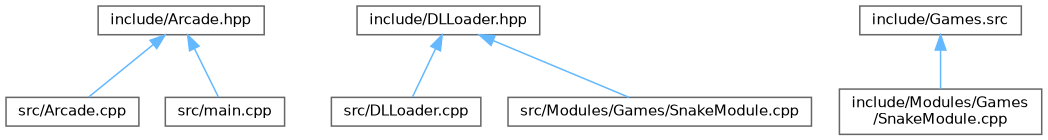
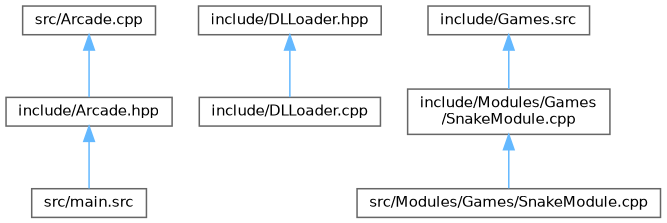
edge "src/Modules/Games/SnakeModule.cpp" -> "include/DLLoader.hpp": now "src/Modules/Games/SnakeModule.cpp" -> "include/Modules/Games /SnakeModule.cpp"
edge "src/Arcade.cpp" -> "include/Arcade.hpp": reversed
node "src/main.cpp": label "src/main.cpp" -> "src/main.src"
node "src/DLLoader.cpp": label "src/DLLoader.cpp" -> "include/DLLoader.cpp"
